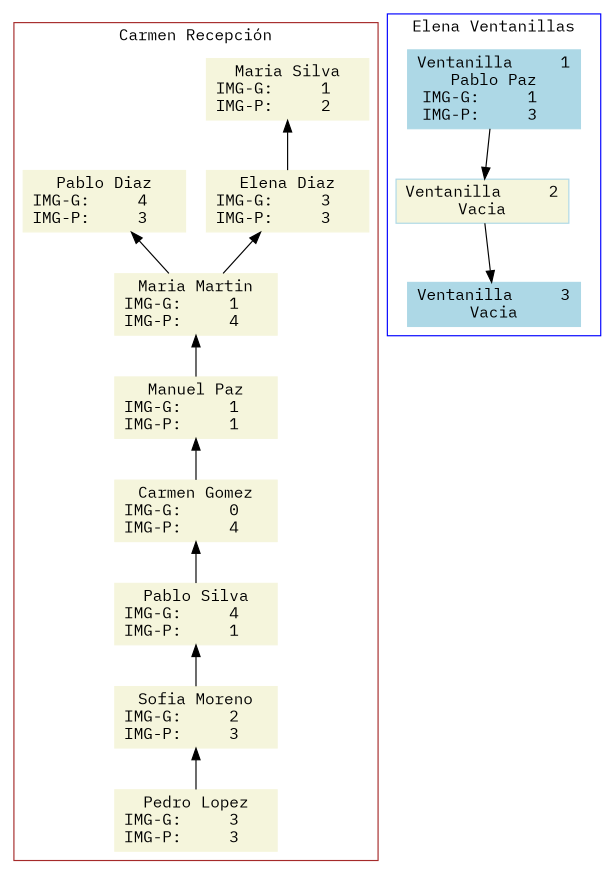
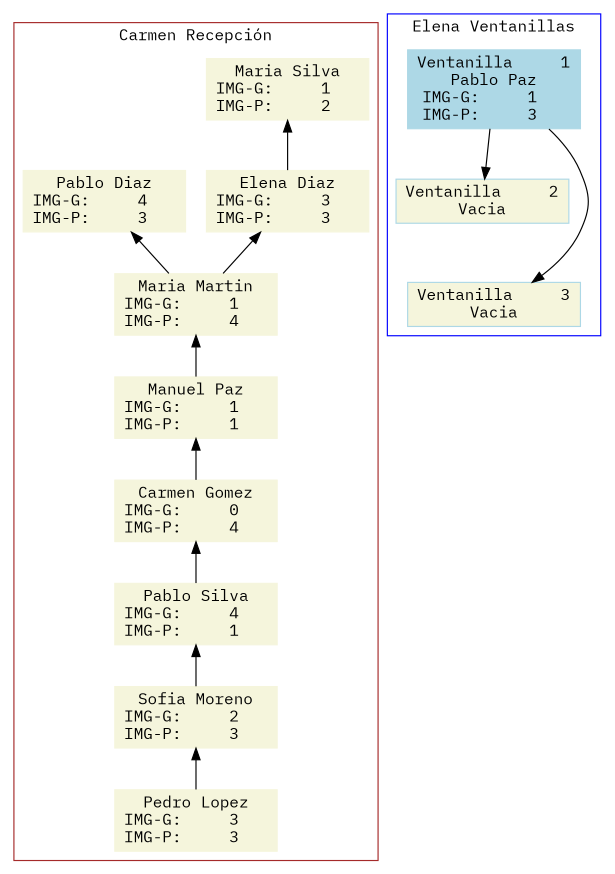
edge "Ventanilla     2 Vacia" -> "Ventanilla     3 Vacia": now "Ventanilla     1 Pablo Paz IMG-G:     1 IMG-P:     3" -> "Ventanilla     3 Vacia"
node "Ventanilla     3 Vacia": fillcolor lightblue -> beige
